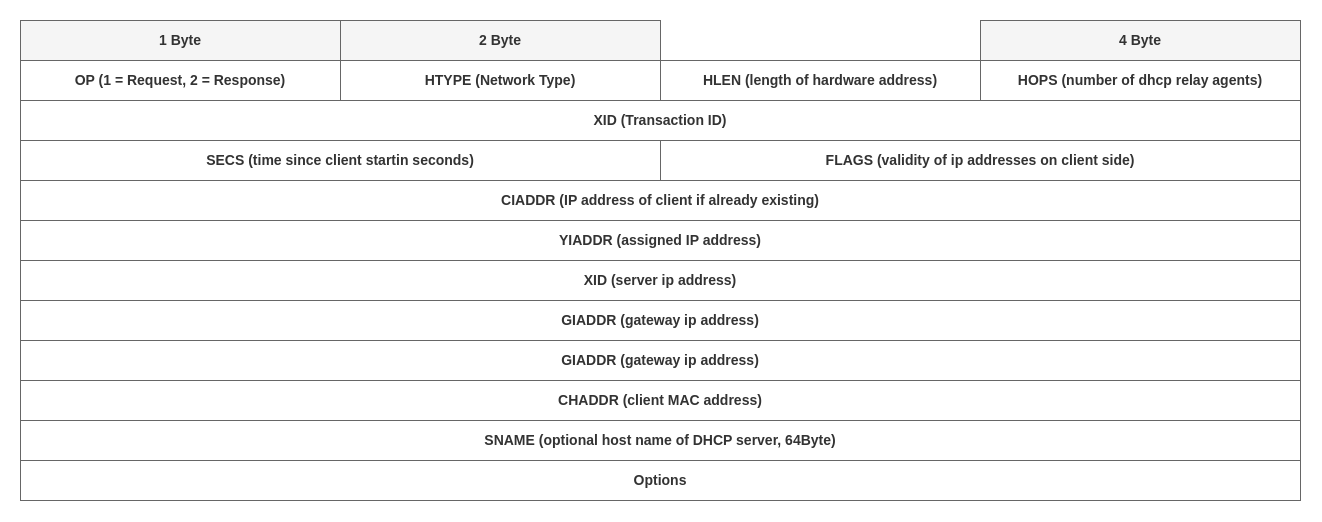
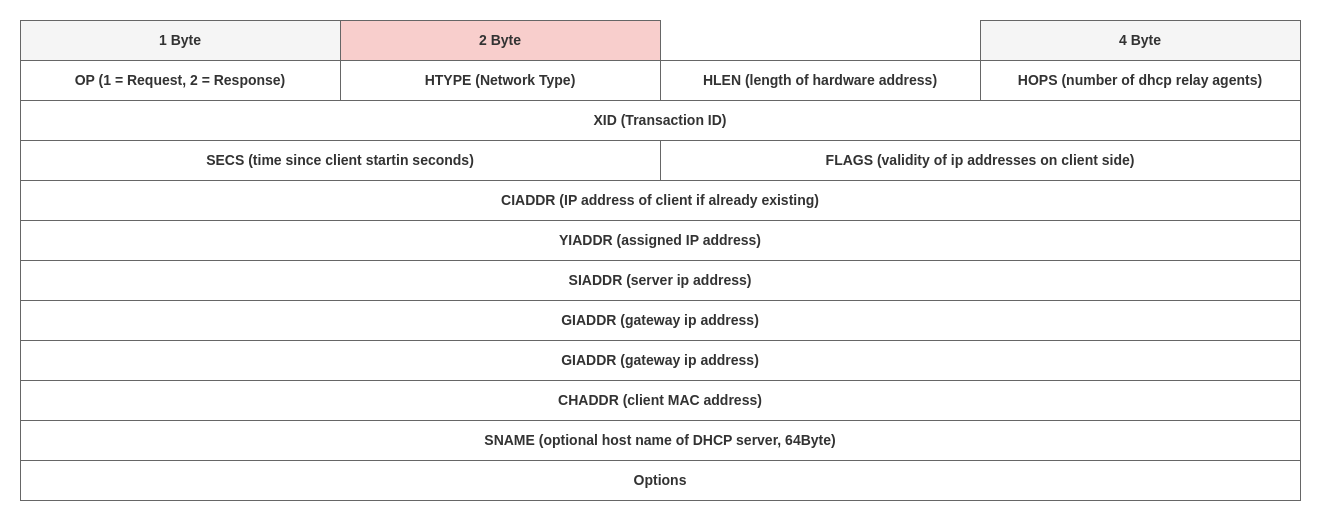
node "2 Byte": fillcolor #f5f5f5 -> #f8cecc
node "XID (server ip address)": label "XID (server ip address)" -> "SIADDR (server ip address)"
